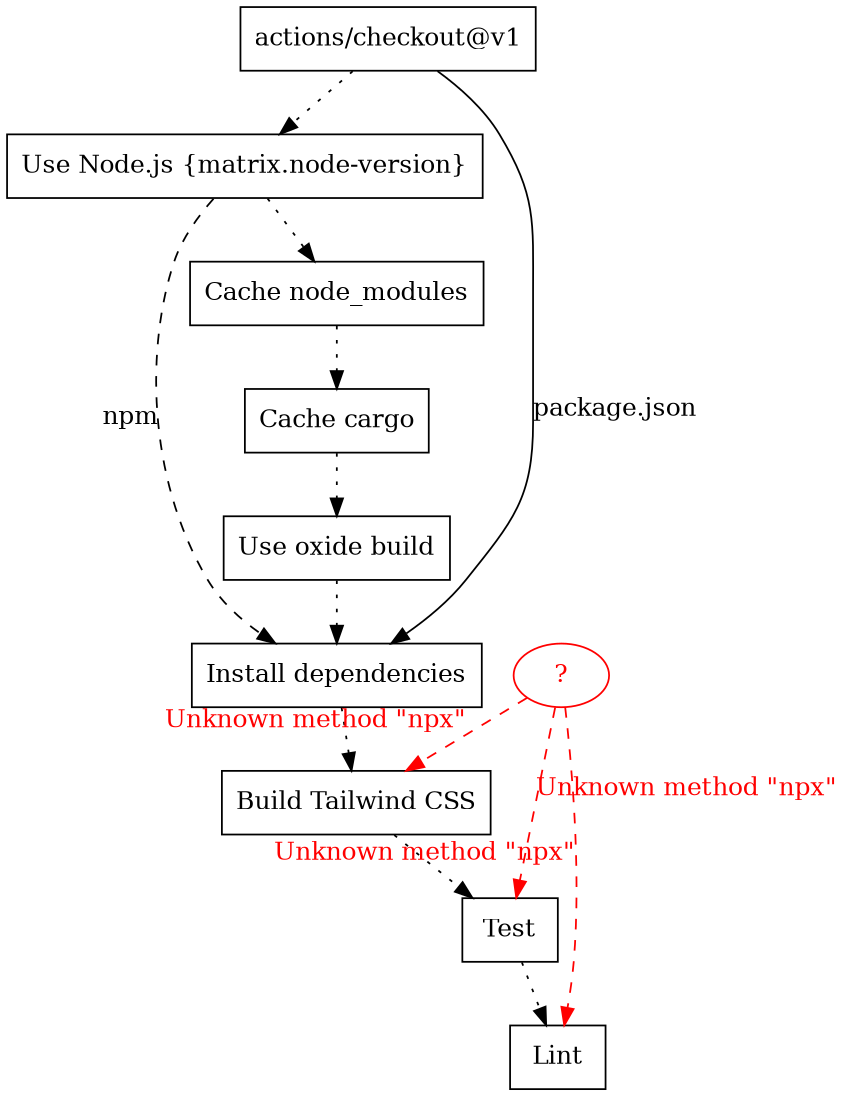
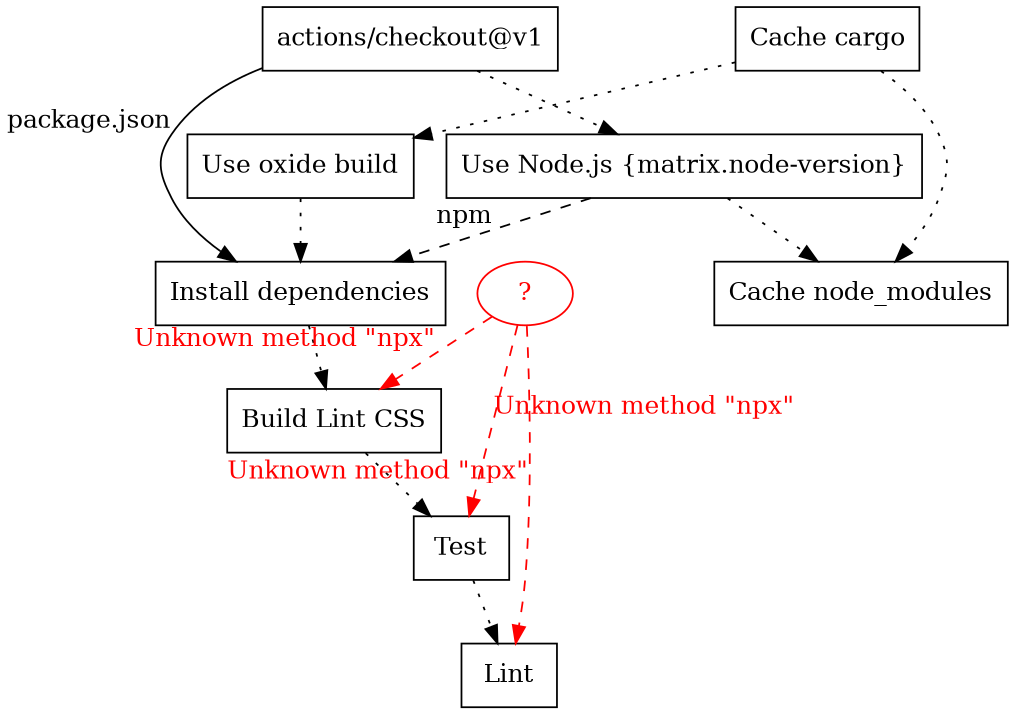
edge "Cache node_modules" -> "Cache cargo": reversed
node "Build Tailwind CSS": label "Build Tailwind CSS" -> "Build Lint CSS"
